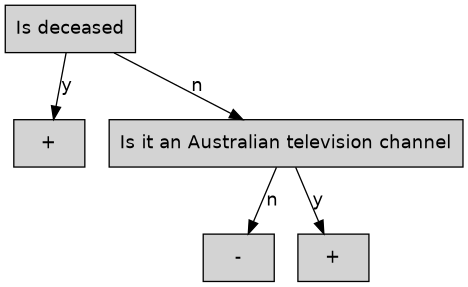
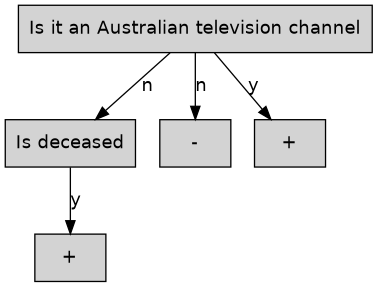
edge "Is deceased" -> "Is it an Australian television channel": reversed
